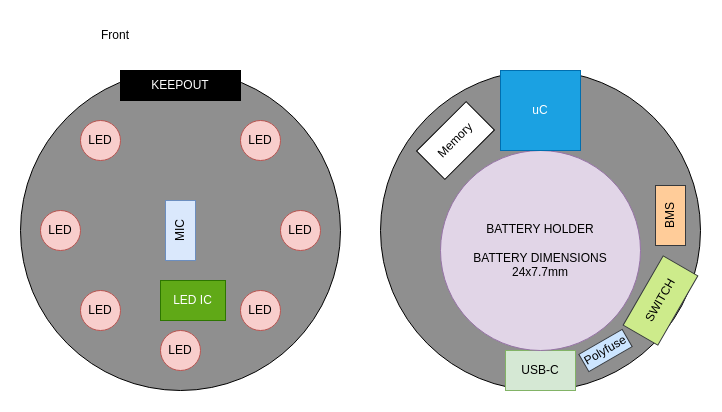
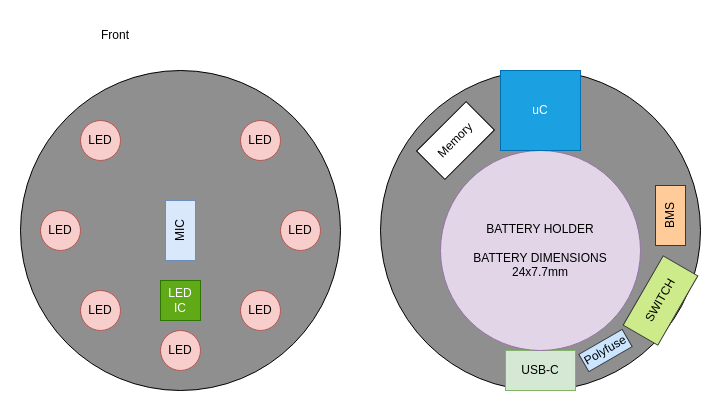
node "KEEPOUT": removed
node "LED IC": size 65x40 -> 40x40
